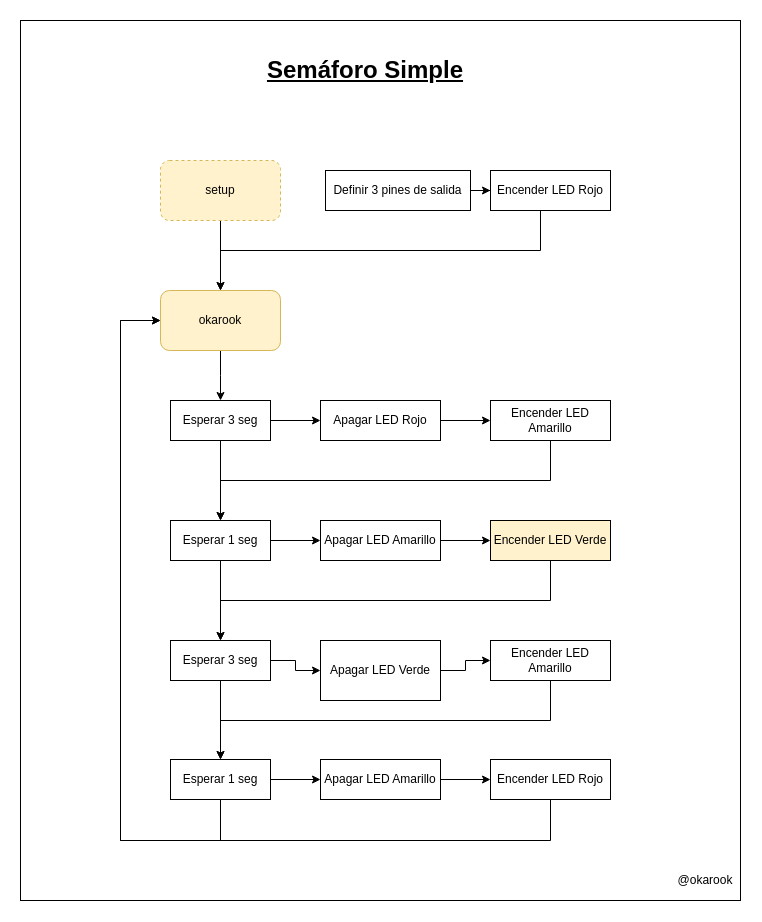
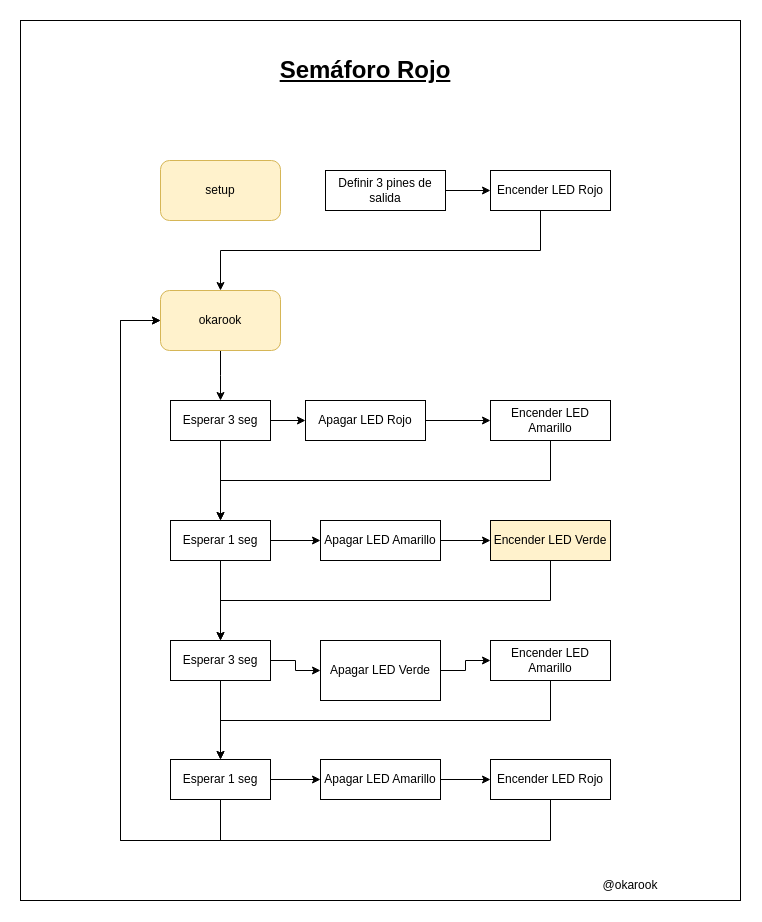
node "Semáforo Simple": label "Semáforo Simple" -> "Semáforo Rojo"
node "setup": style dashed -> solid
node "Definir 3 pines de salida": size 145x40 -> 120x40
edge "setup" -> "okarook": removed
node "Apagar LED Rojo": moved (381, 421) -> (366, 421)
node "@okarook": moved (706, 881) -> (631, 886)
